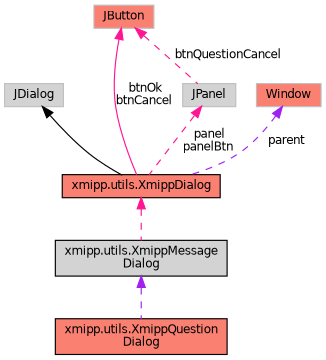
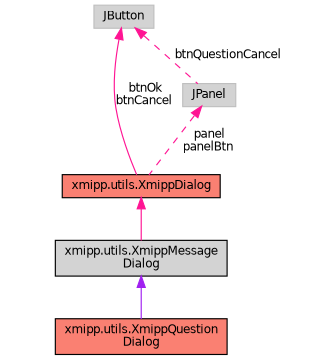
node "JButton": fillcolor salmon -> lightgrey
node "JDialog": removed
node "Window": removed
edge "xmipp.utils.XmippMessage Dialog" -> "xmipp.utils.XmippDialog": style dashed -> solid
edge "xmipp.utils.XmippQuestion Dialog" -> "xmipp.utils.XmippMessage Dialog": style dashed -> solid
